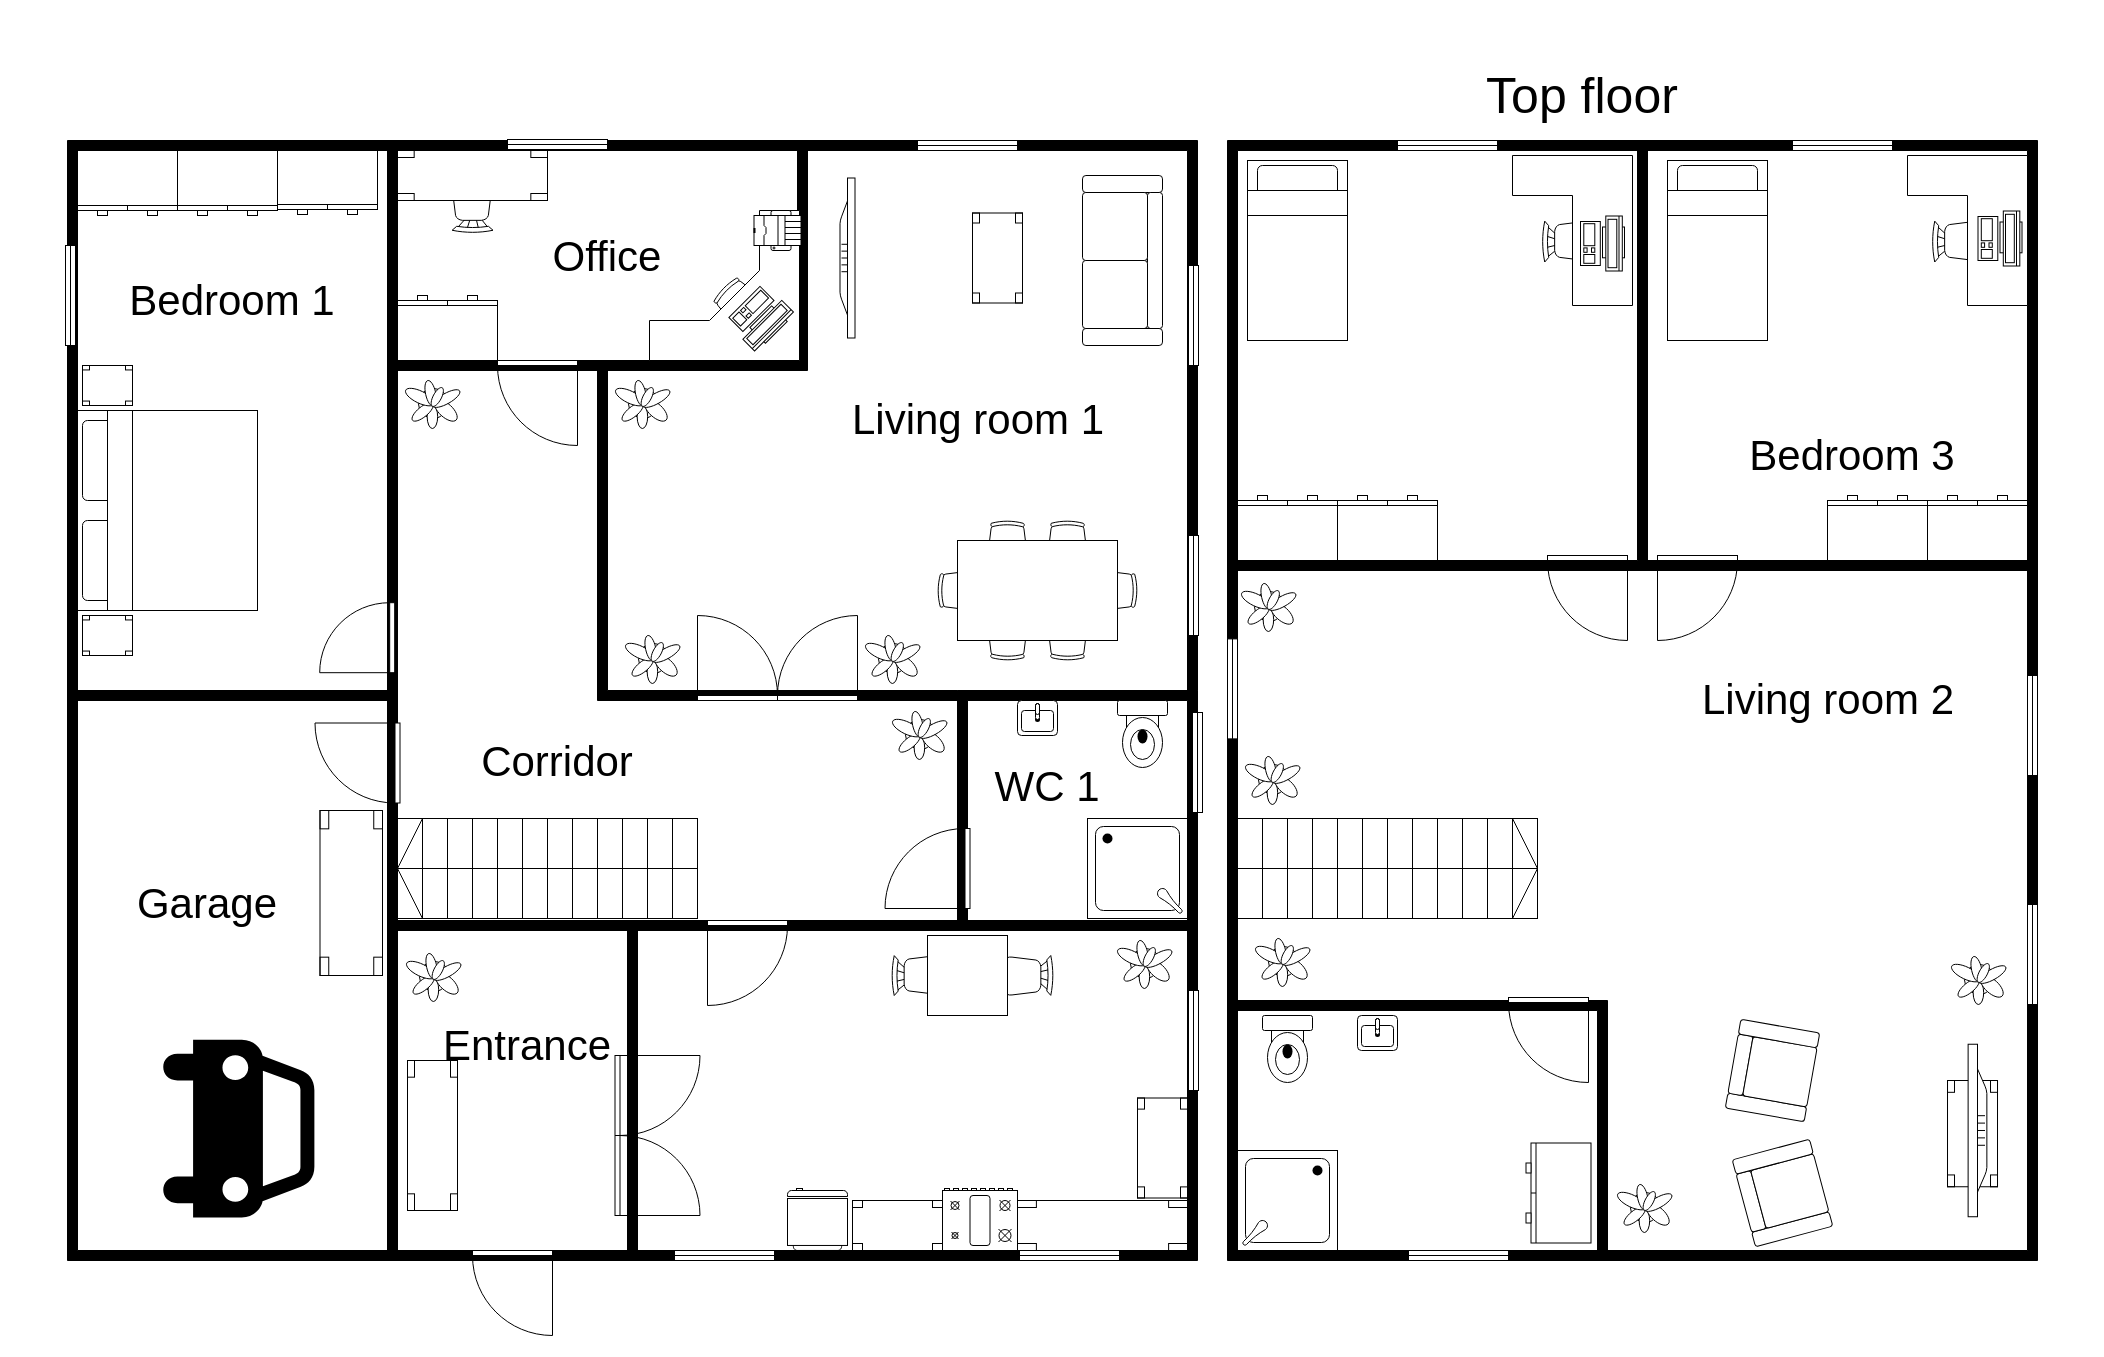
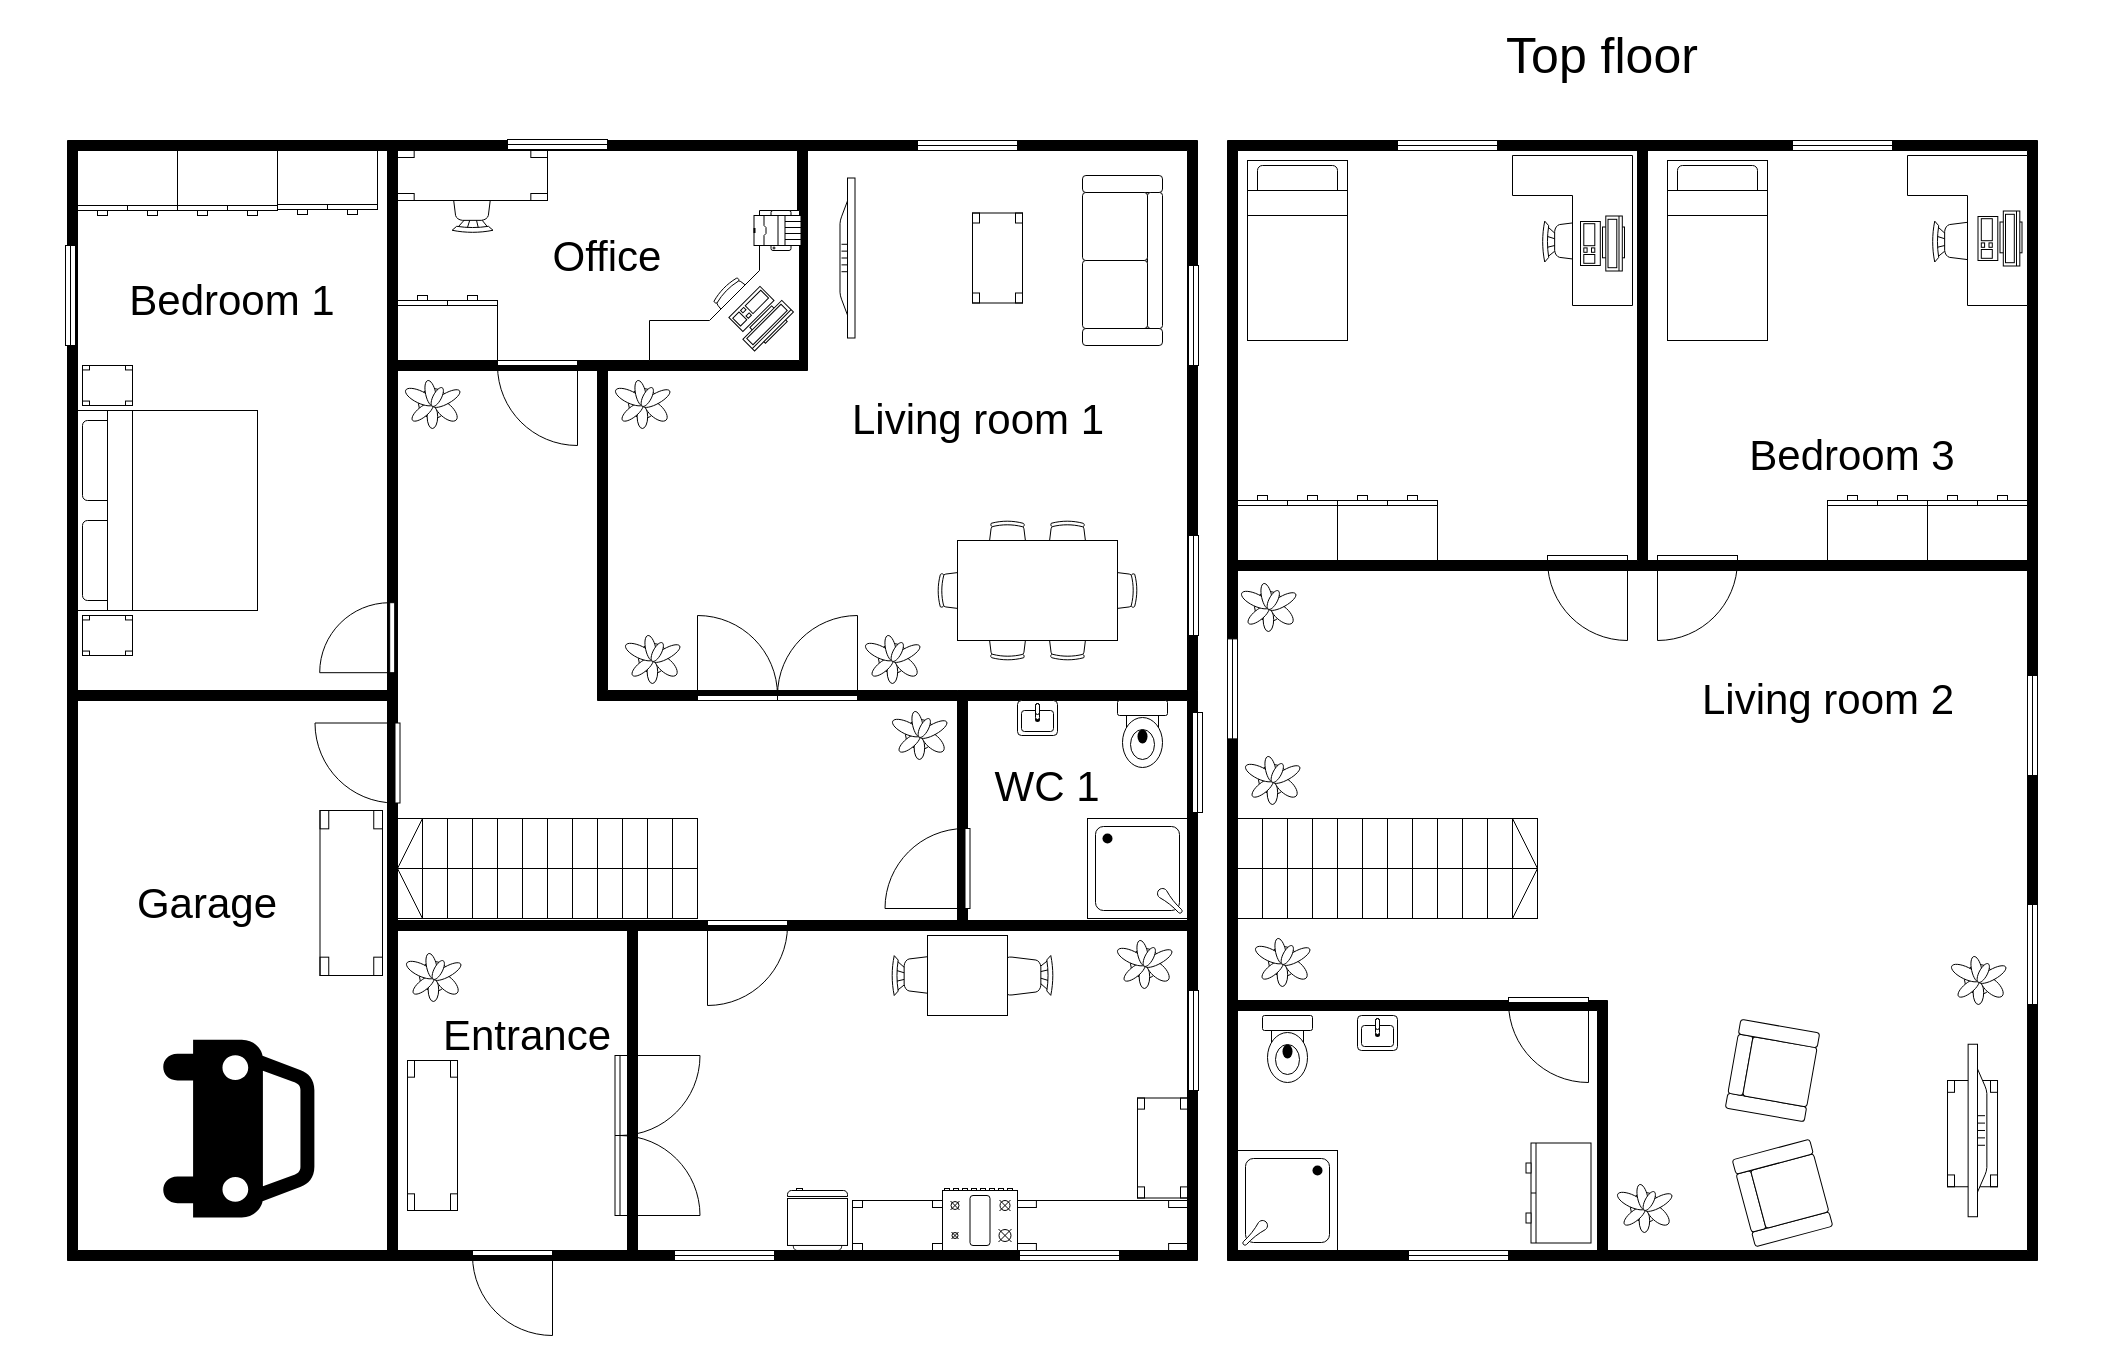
node "Top floor": moved (1583, 96) -> (1603, 56)
node "Corridor": removed
node "Entrance": moved (528, 1046) -> (528, 1036)
